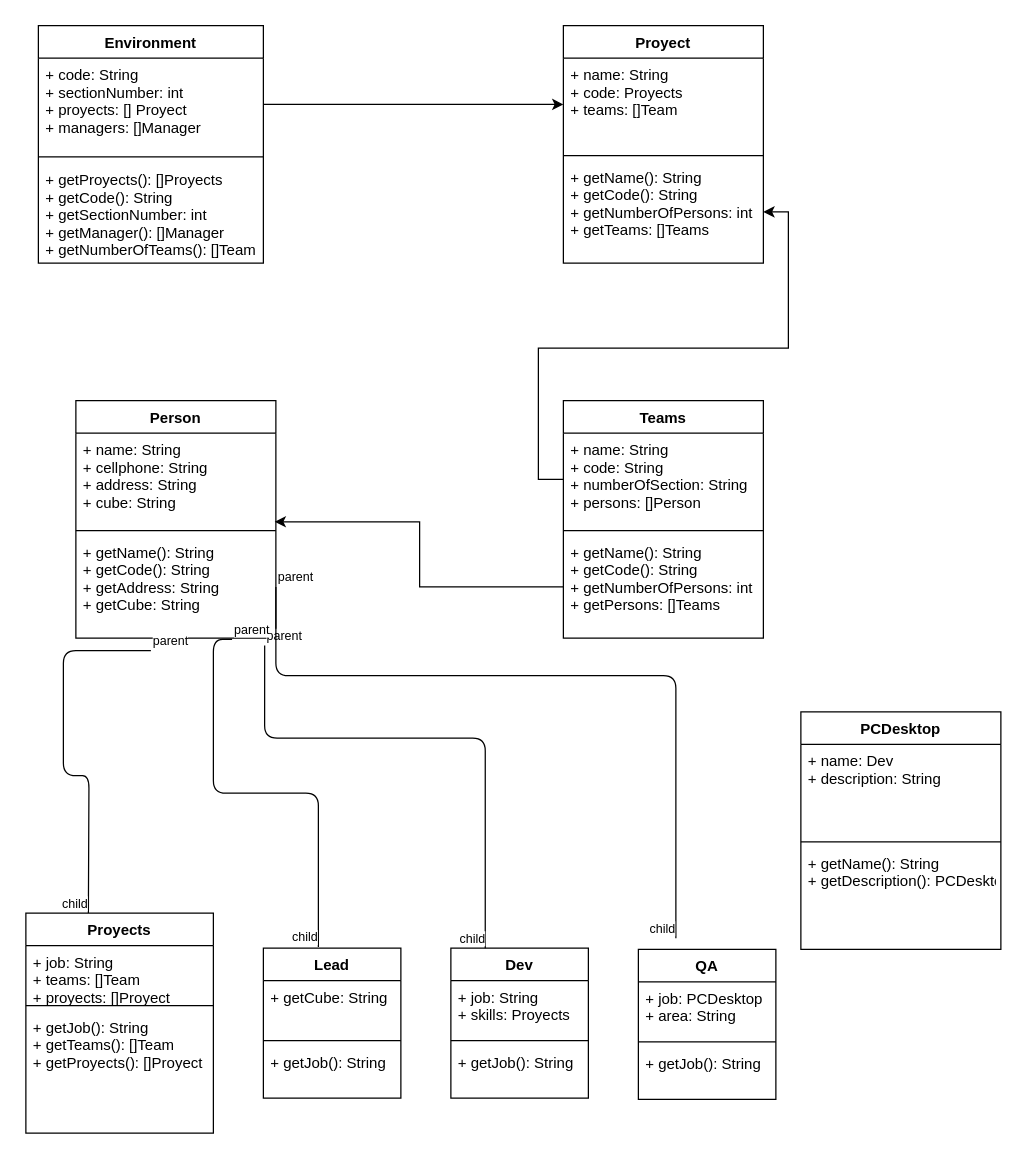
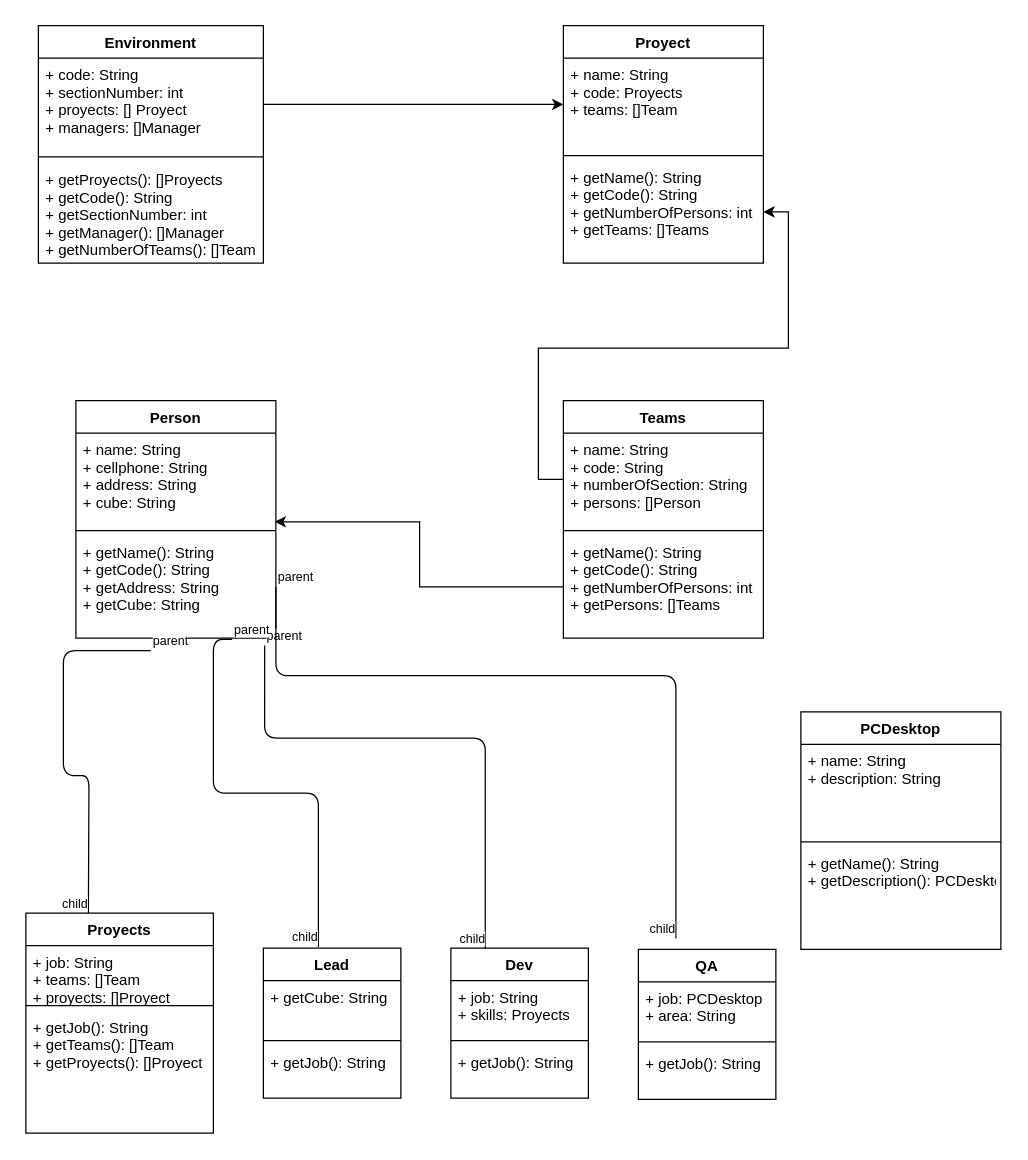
node "+ name: Dev + description: String": label "+ name: Dev + description: String" -> "+ name: String + description: String"
